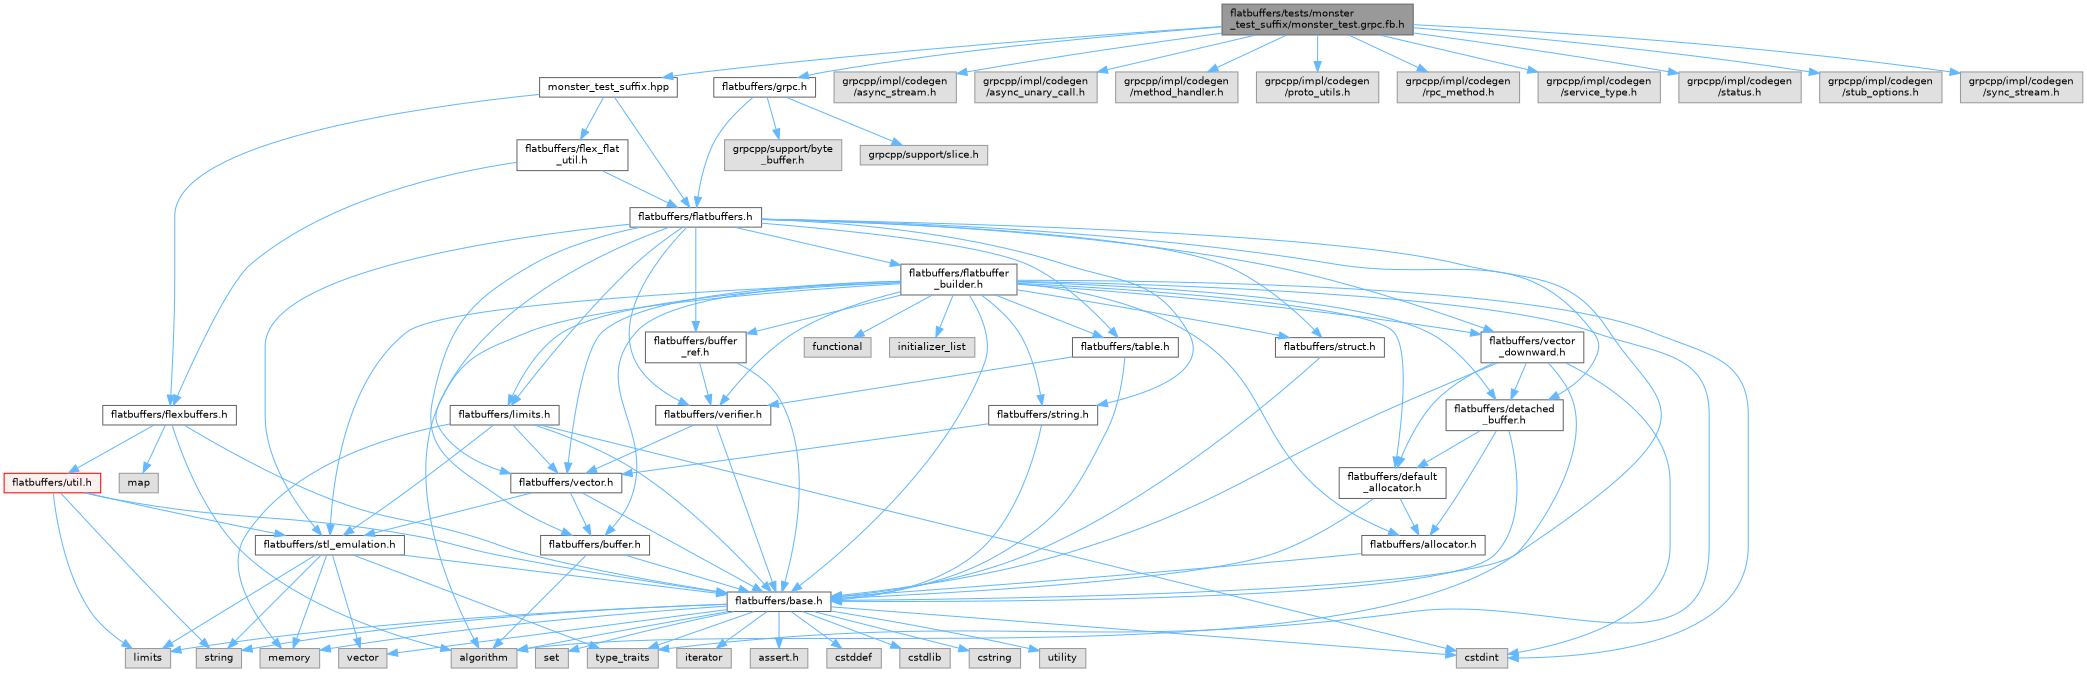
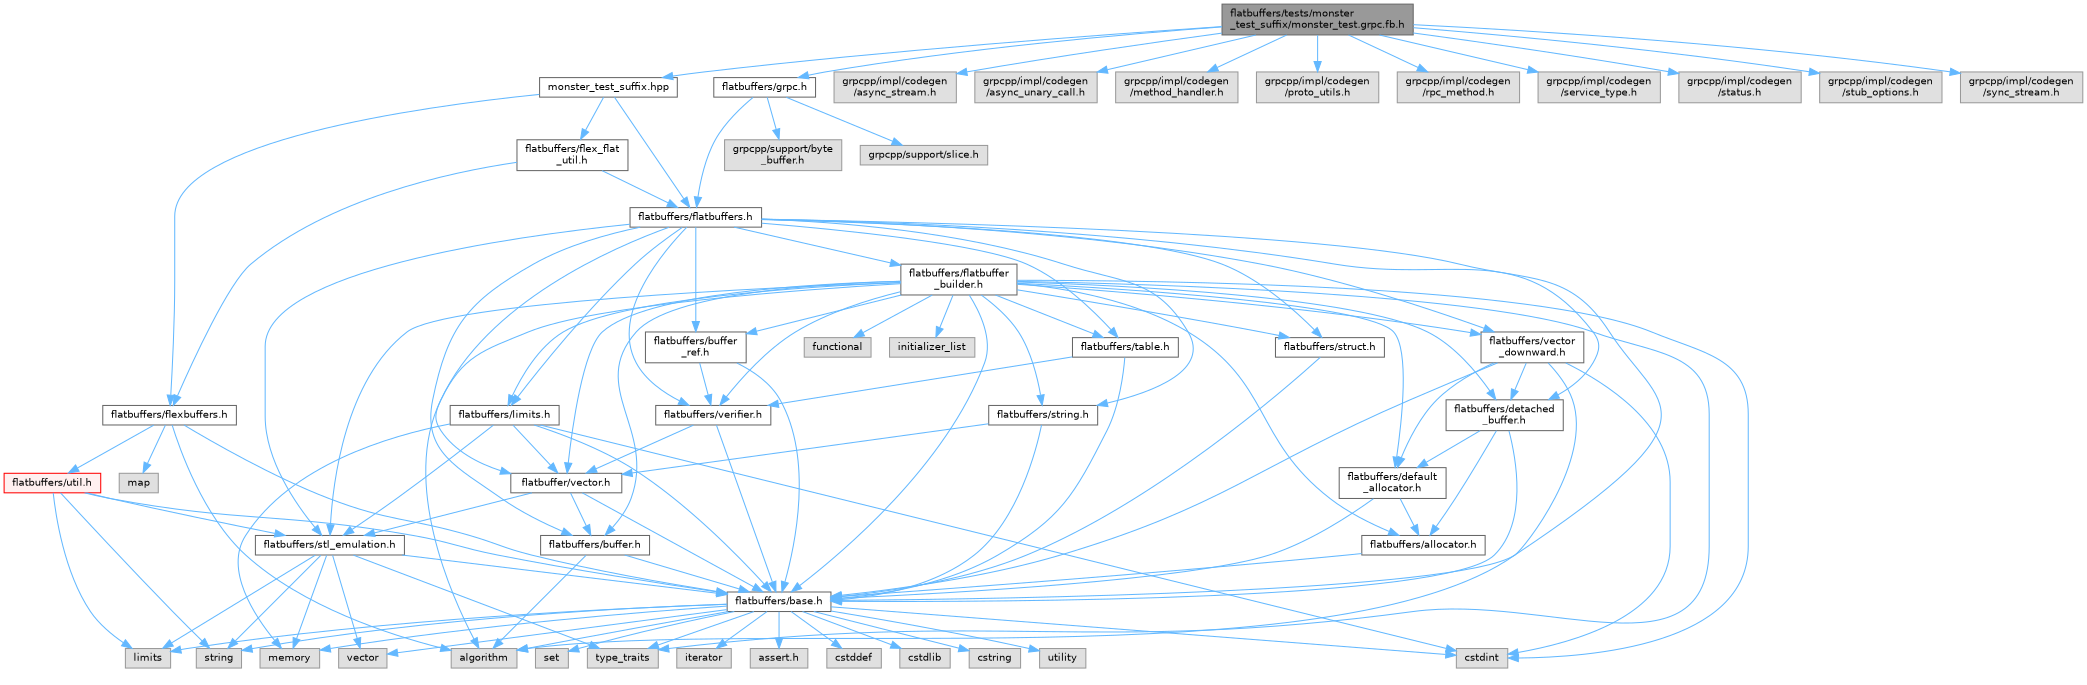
node "flatbuffers/vector.h": label "flatbuffers/vector.h" -> "flatbuffer/vector.h"
